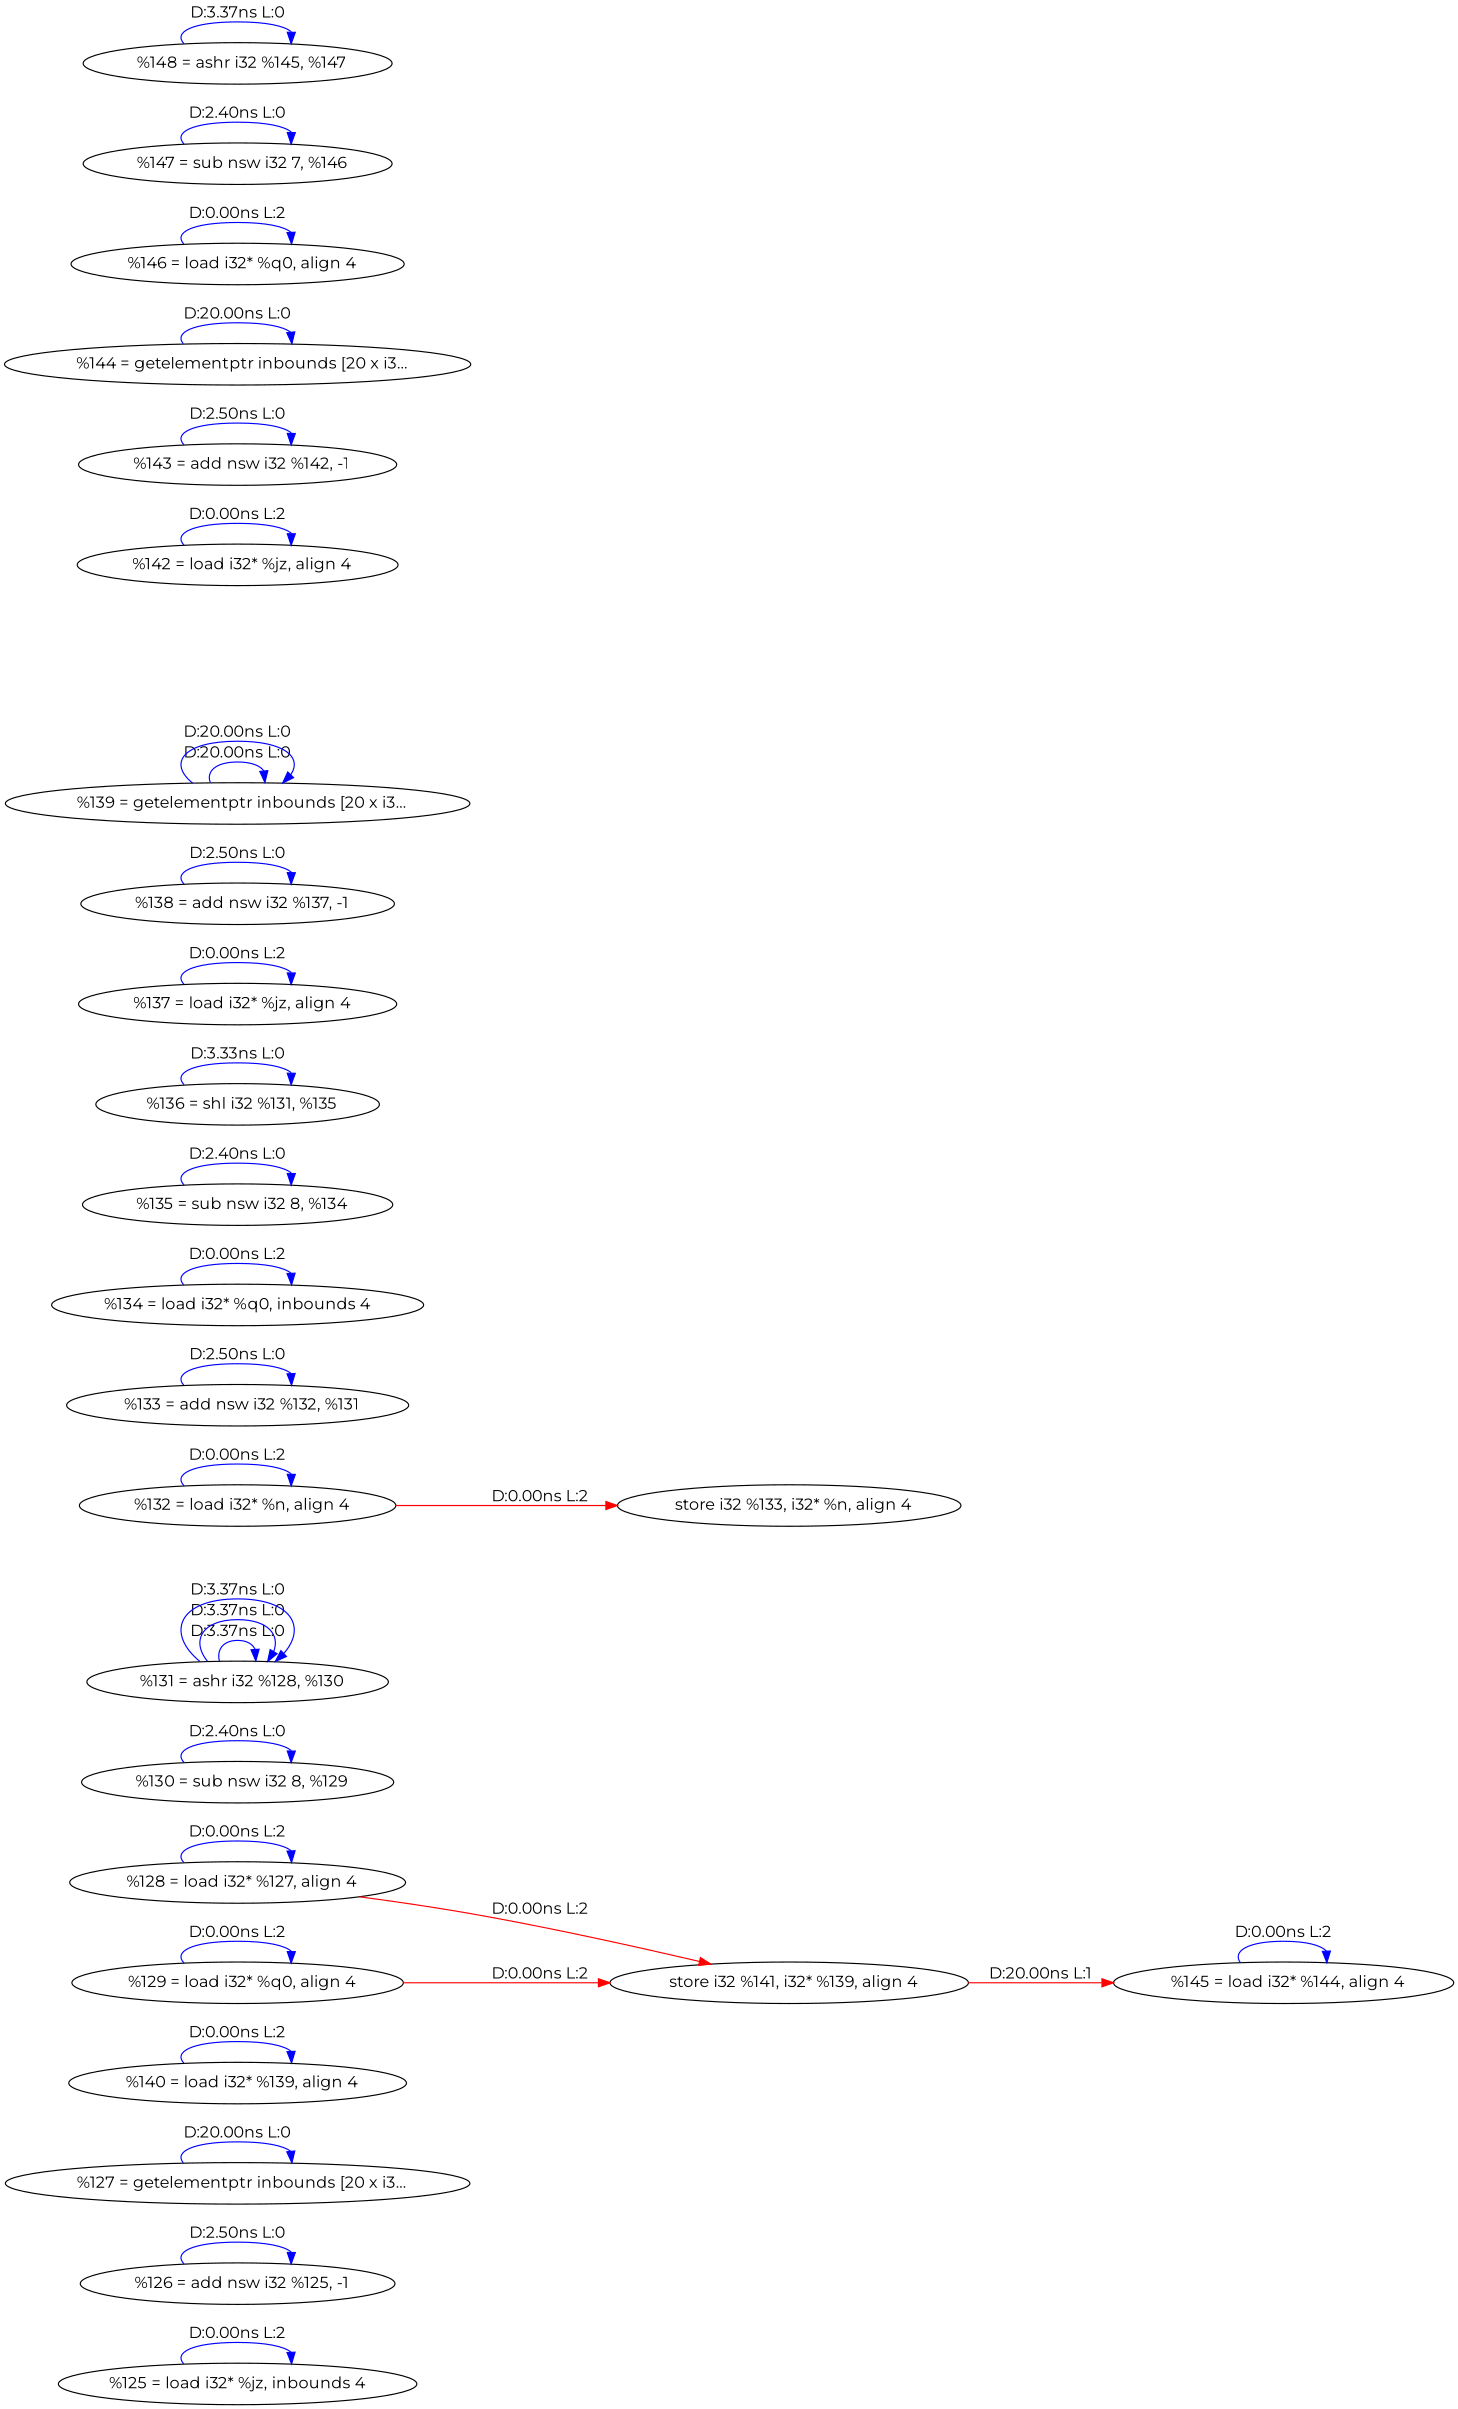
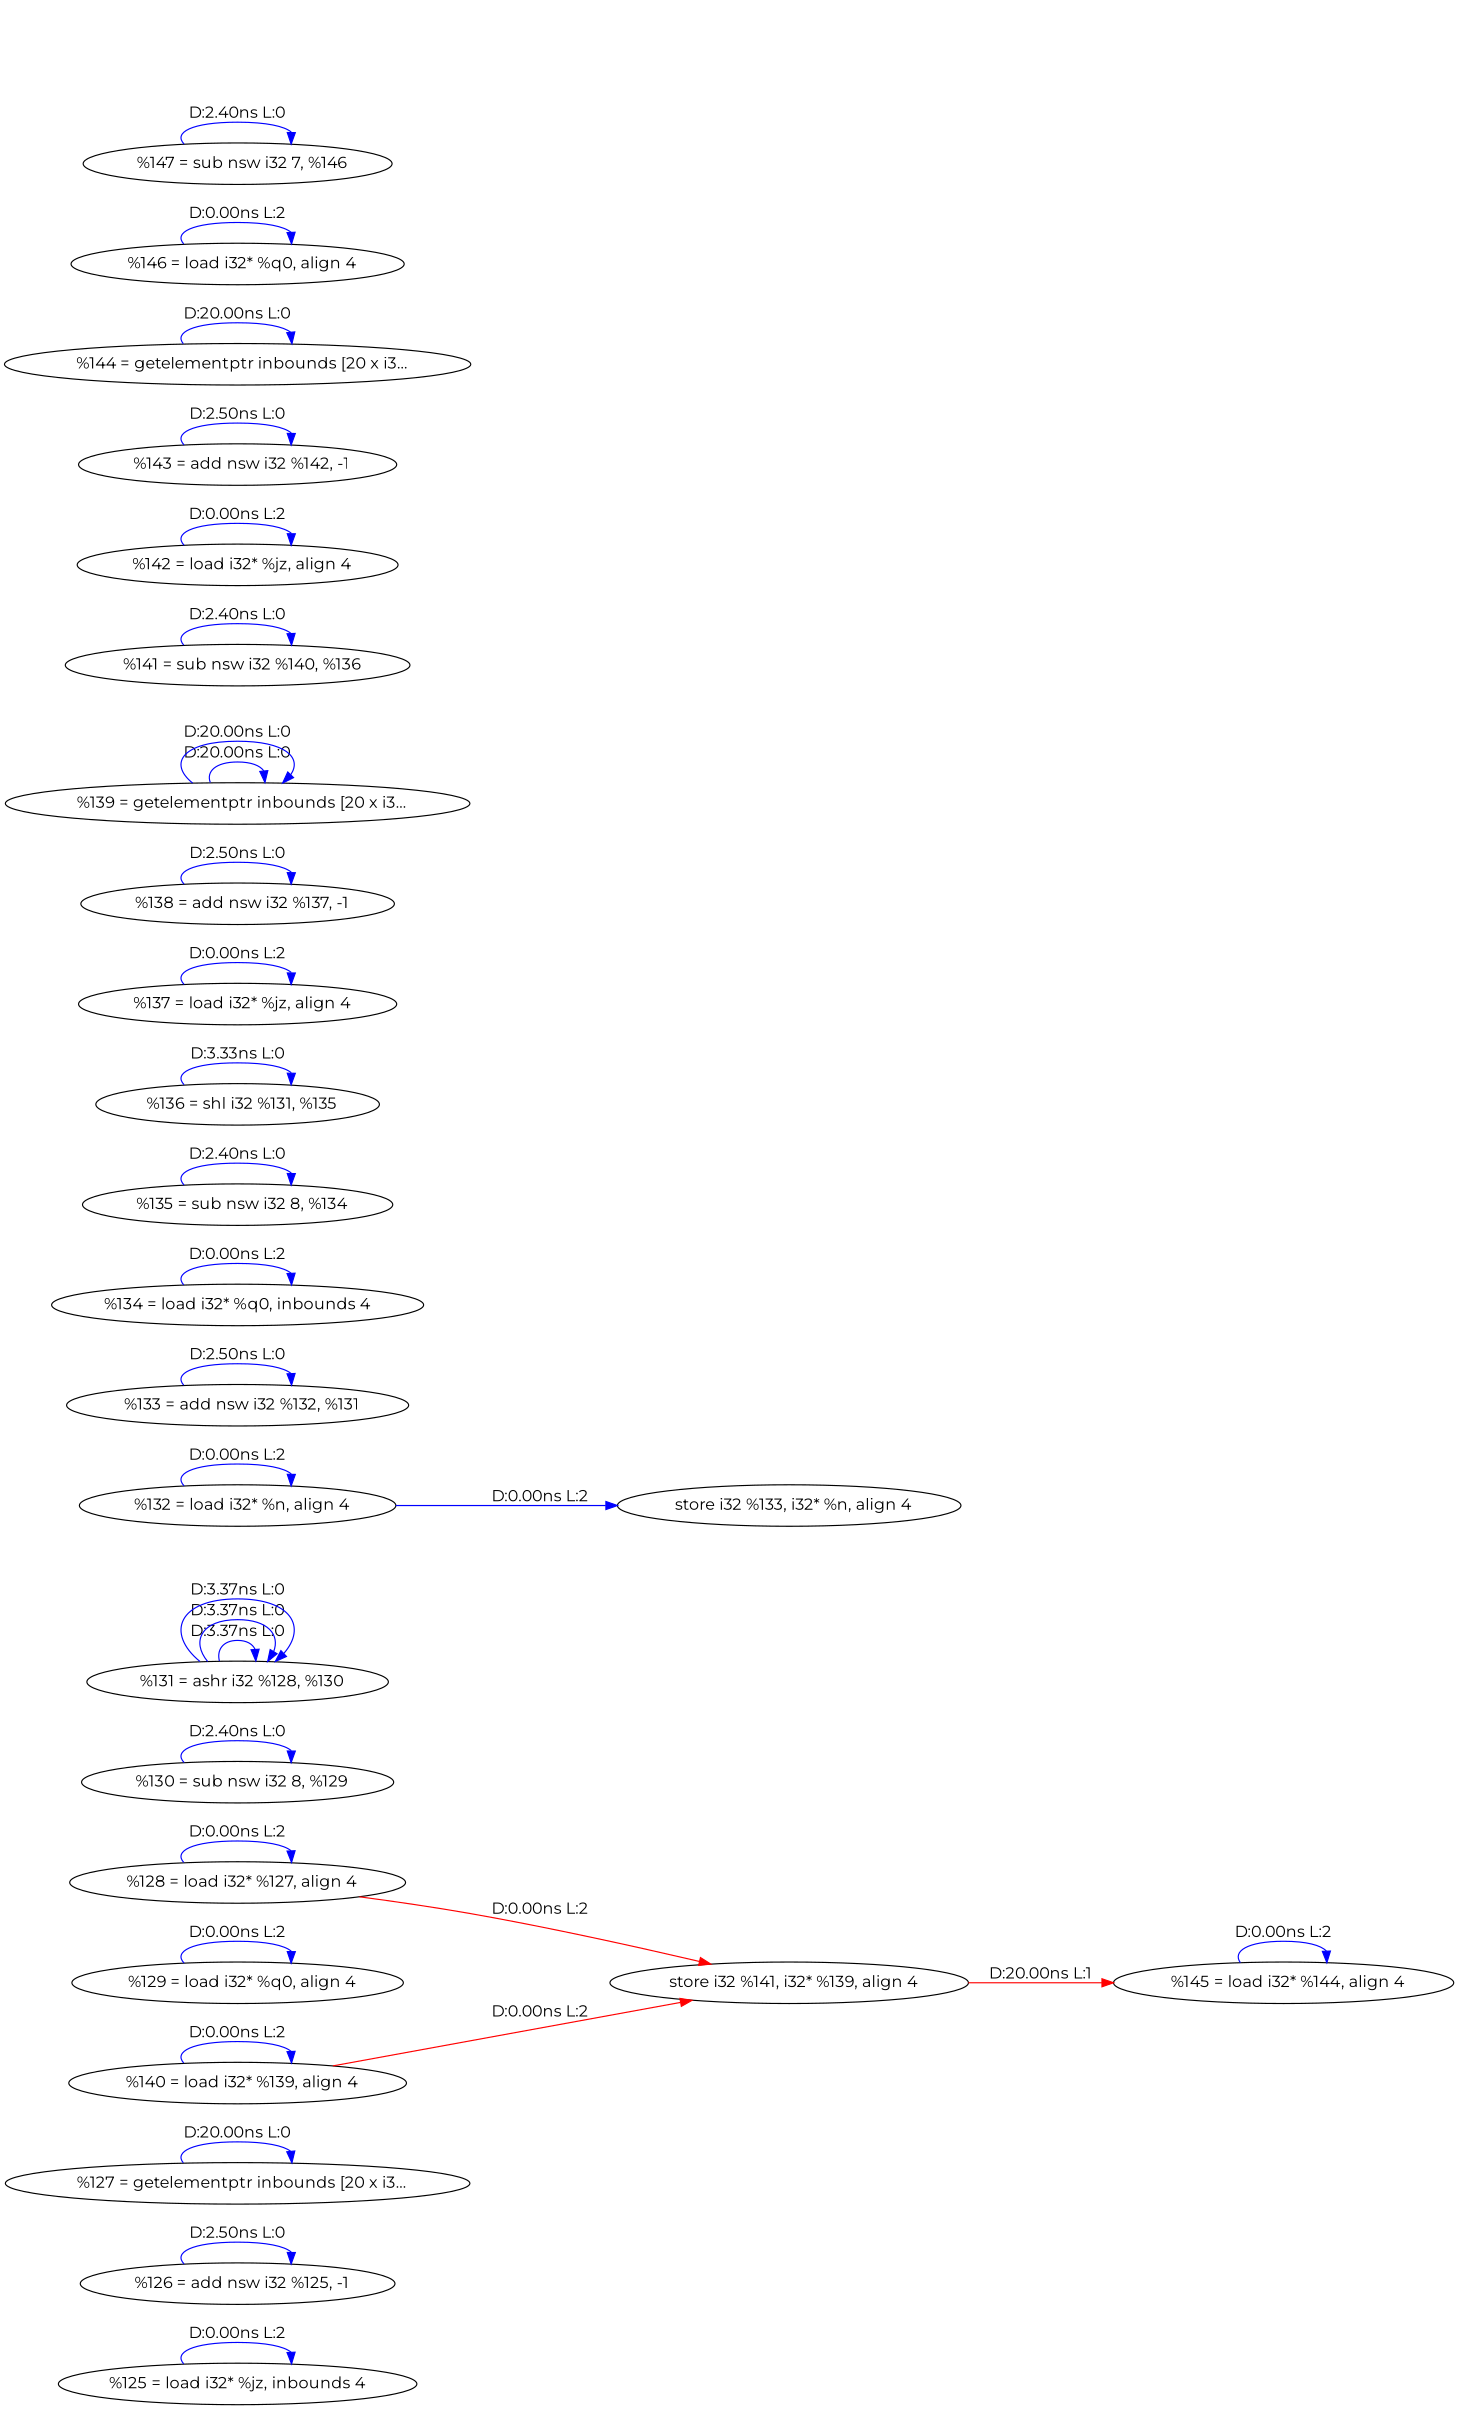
node "%148 = ashr i32 %145, %147": removed
node "%141 = sub nsw i32 %140, %136": added
edge "%132 = load i32* %n, align 4" -> "store i32 %133, i32* %n, align 4": color red -> blue
edge "%129 = load i32* %q0, align 4" -> "store i32 %141, i32* %139, align 4": now "%140 = load i32* %139, align 4" -> "store i32 %141, i32* %139, align 4"
